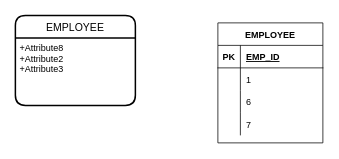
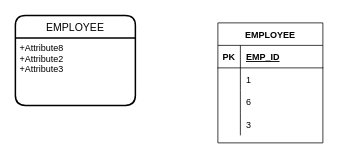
node "7": label "7" -> "3"
